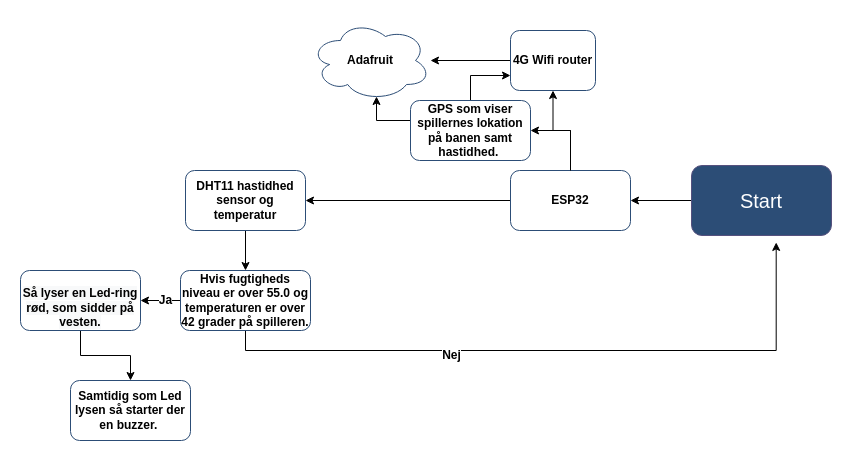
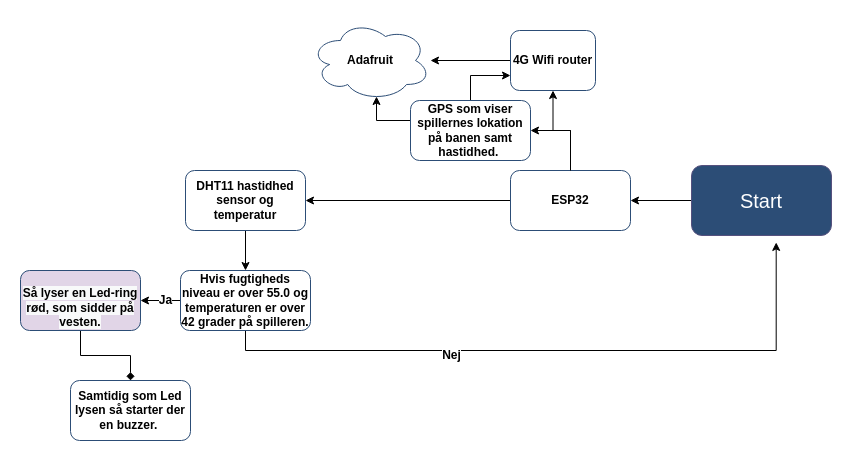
node "Så lyser en Led-ring rød, som sidder på vesten.": fillcolor #ffffff -> #e1d5e7
edge "Så lyser en Led-ring rød, som sidder på vesten." -> "Samtidig som Led lysen så starter der en buzzer.": arrowhead classic -> diamond
